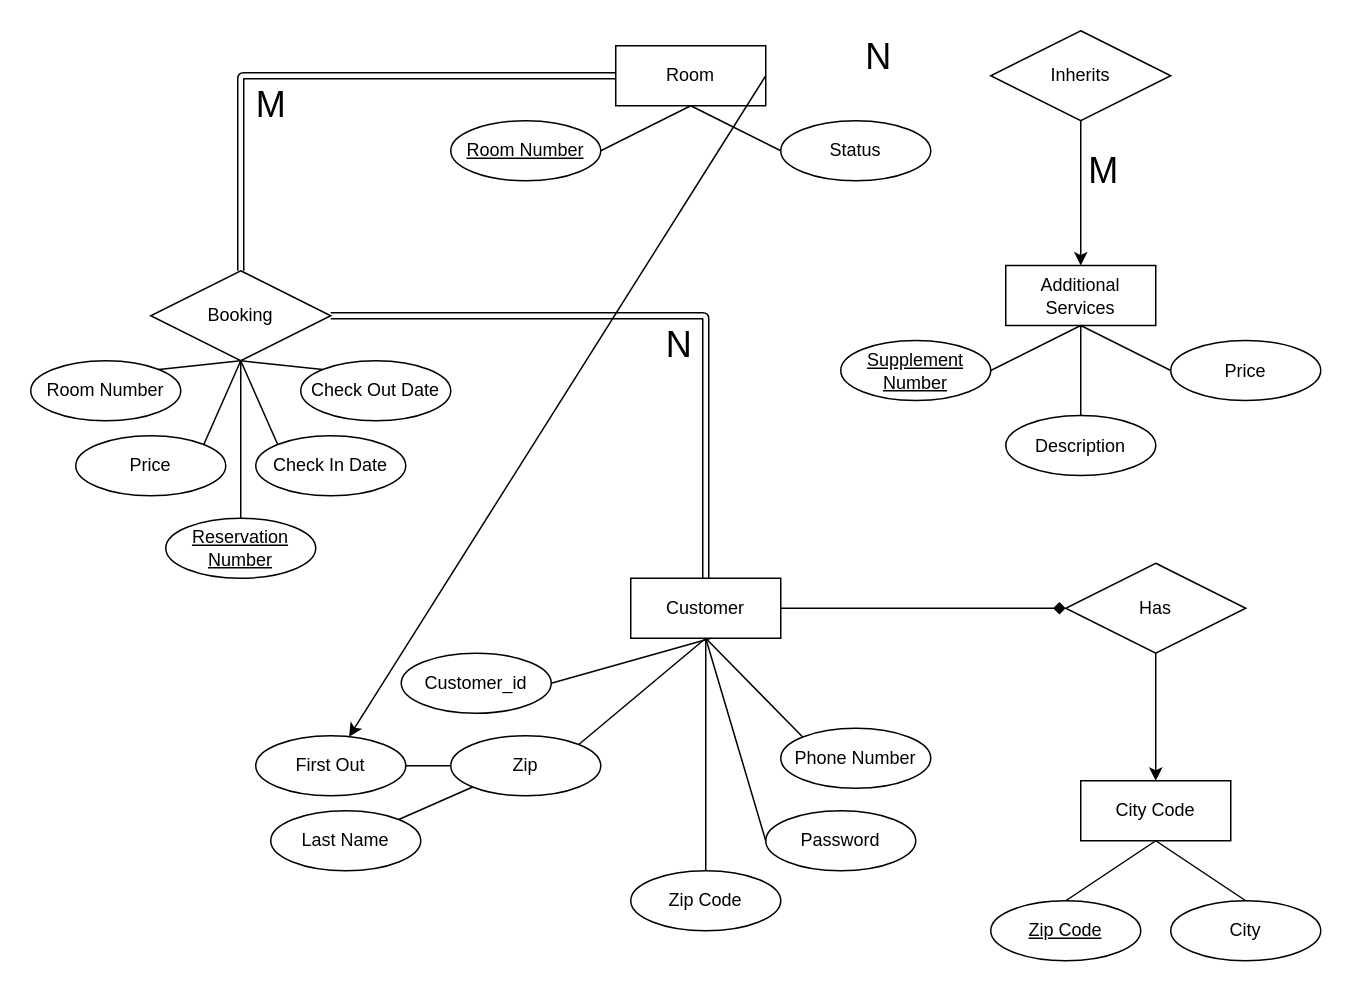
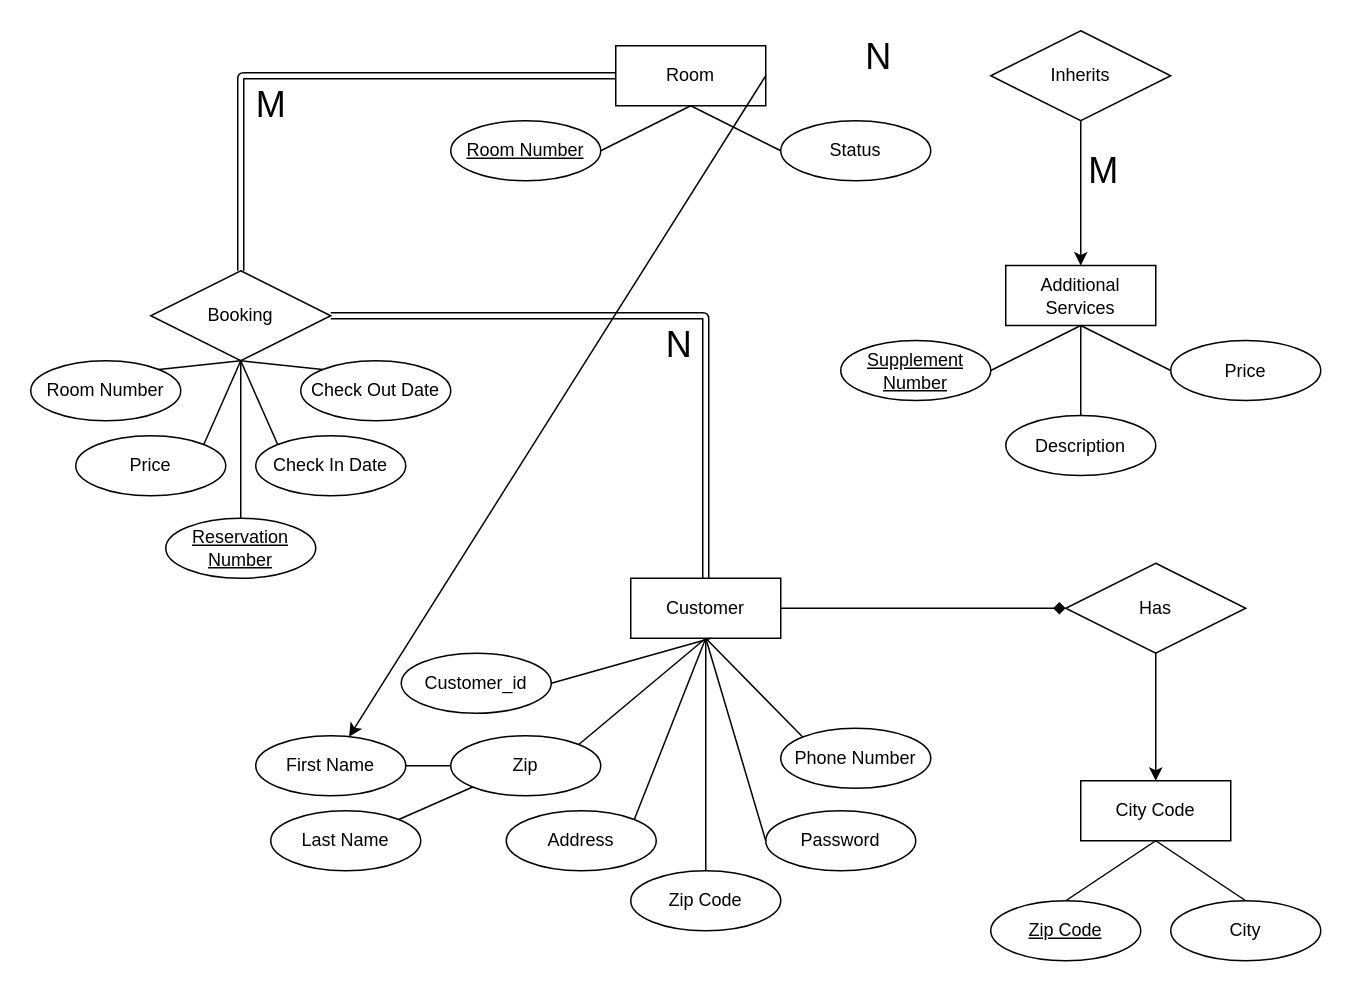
edge "Customer" -- "Address": added
node "First Out": label "First Out" -> "First Name"
node "Address": added
